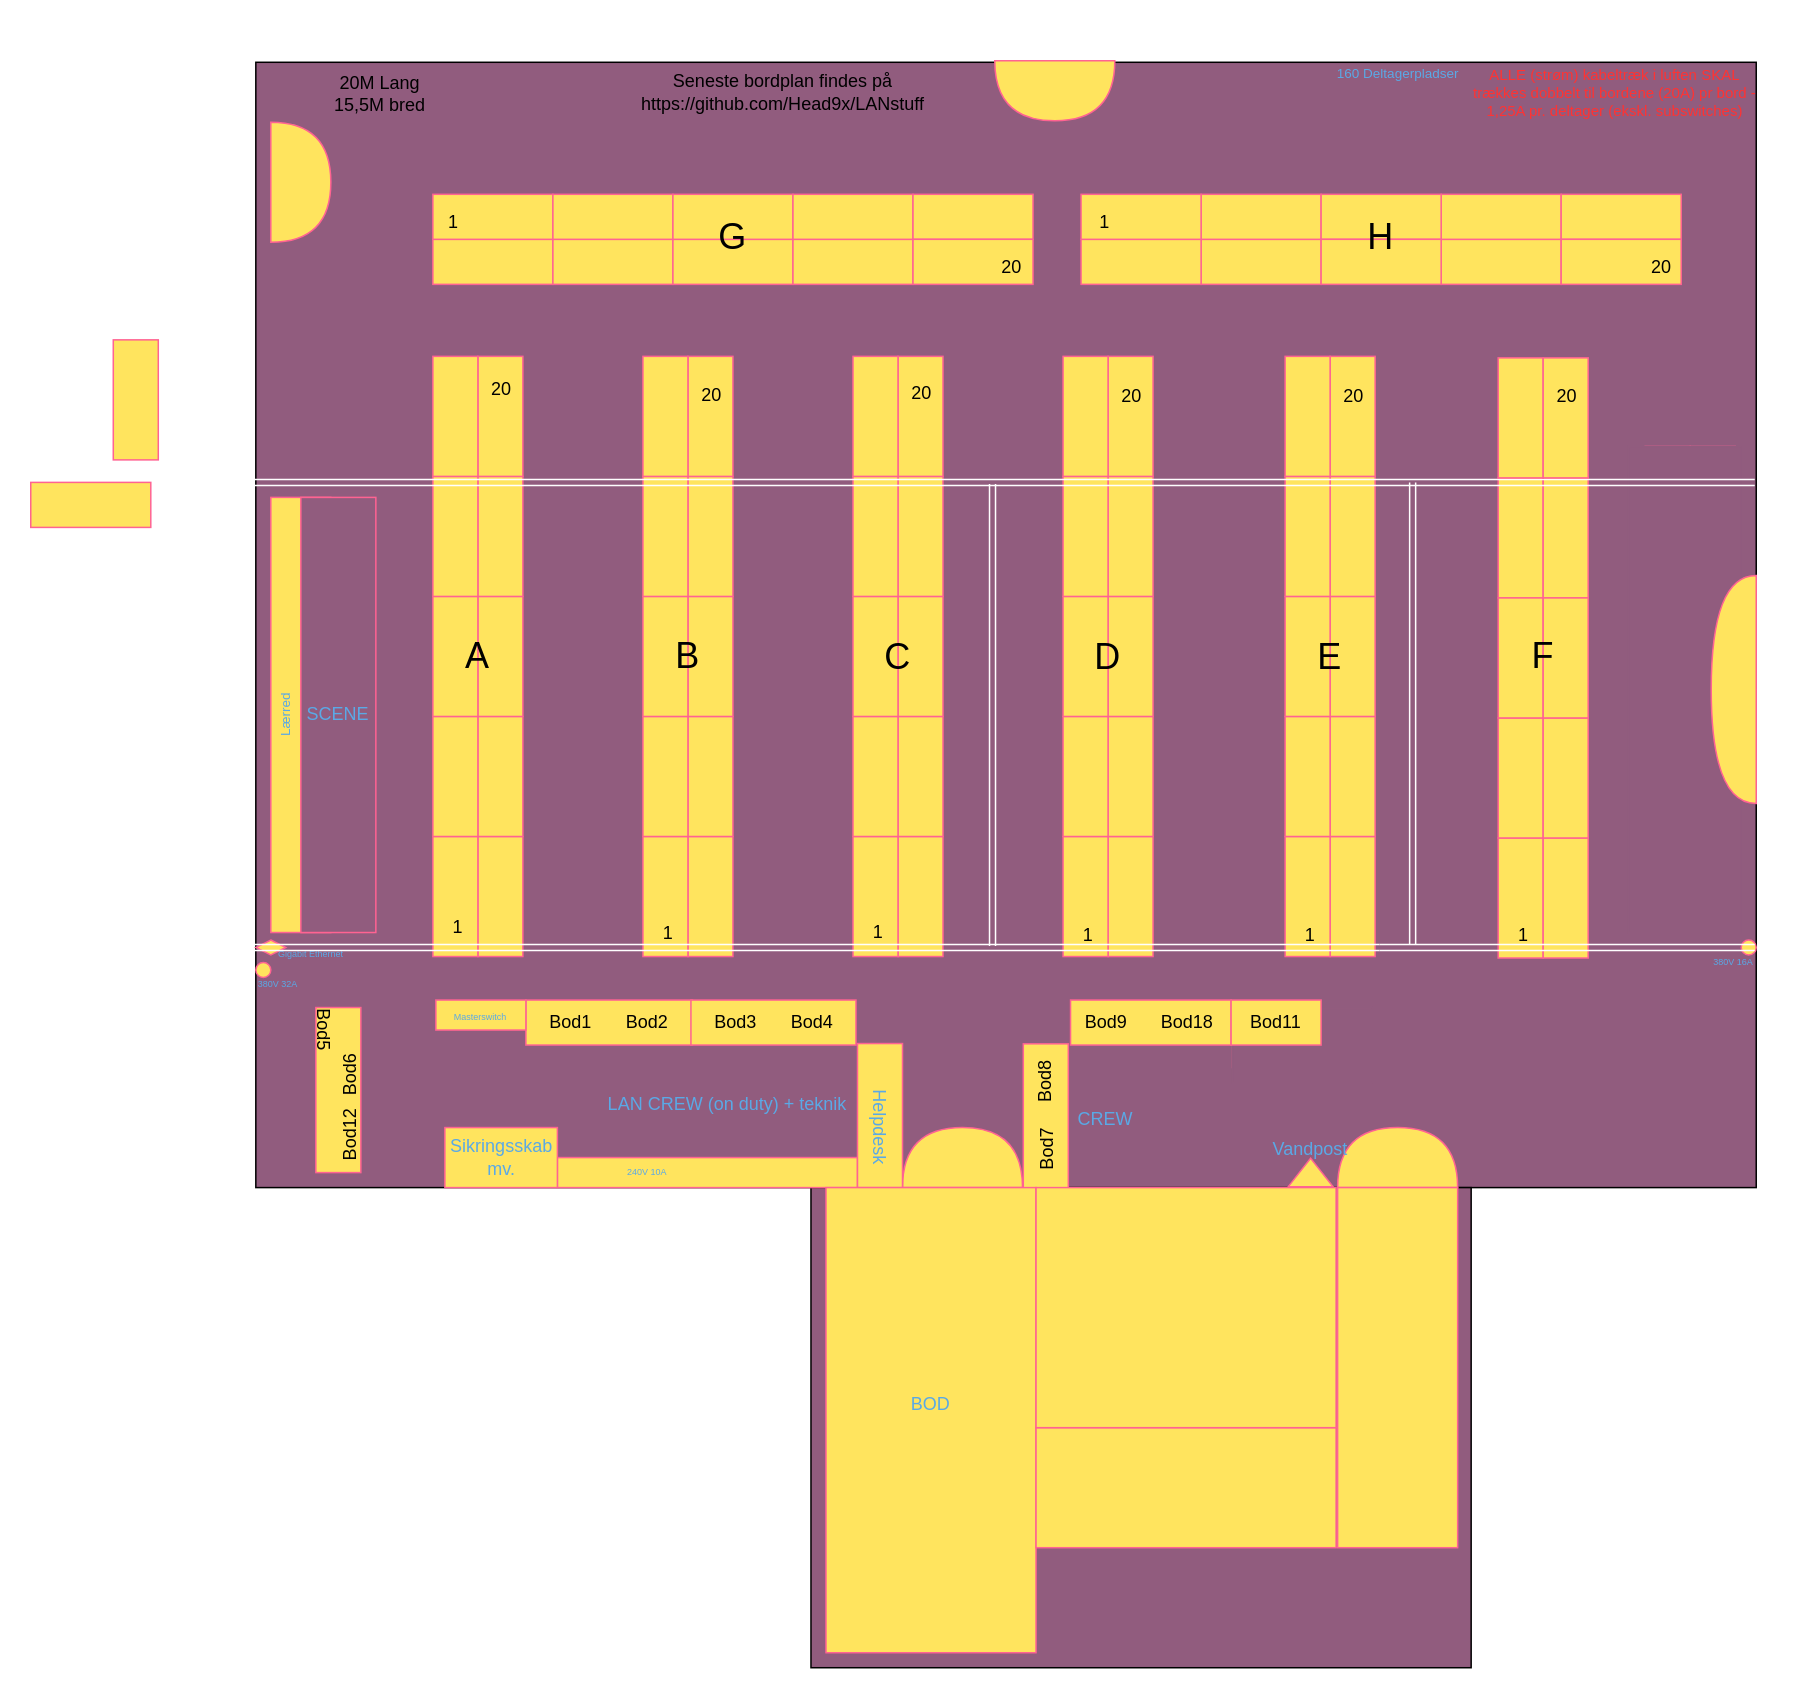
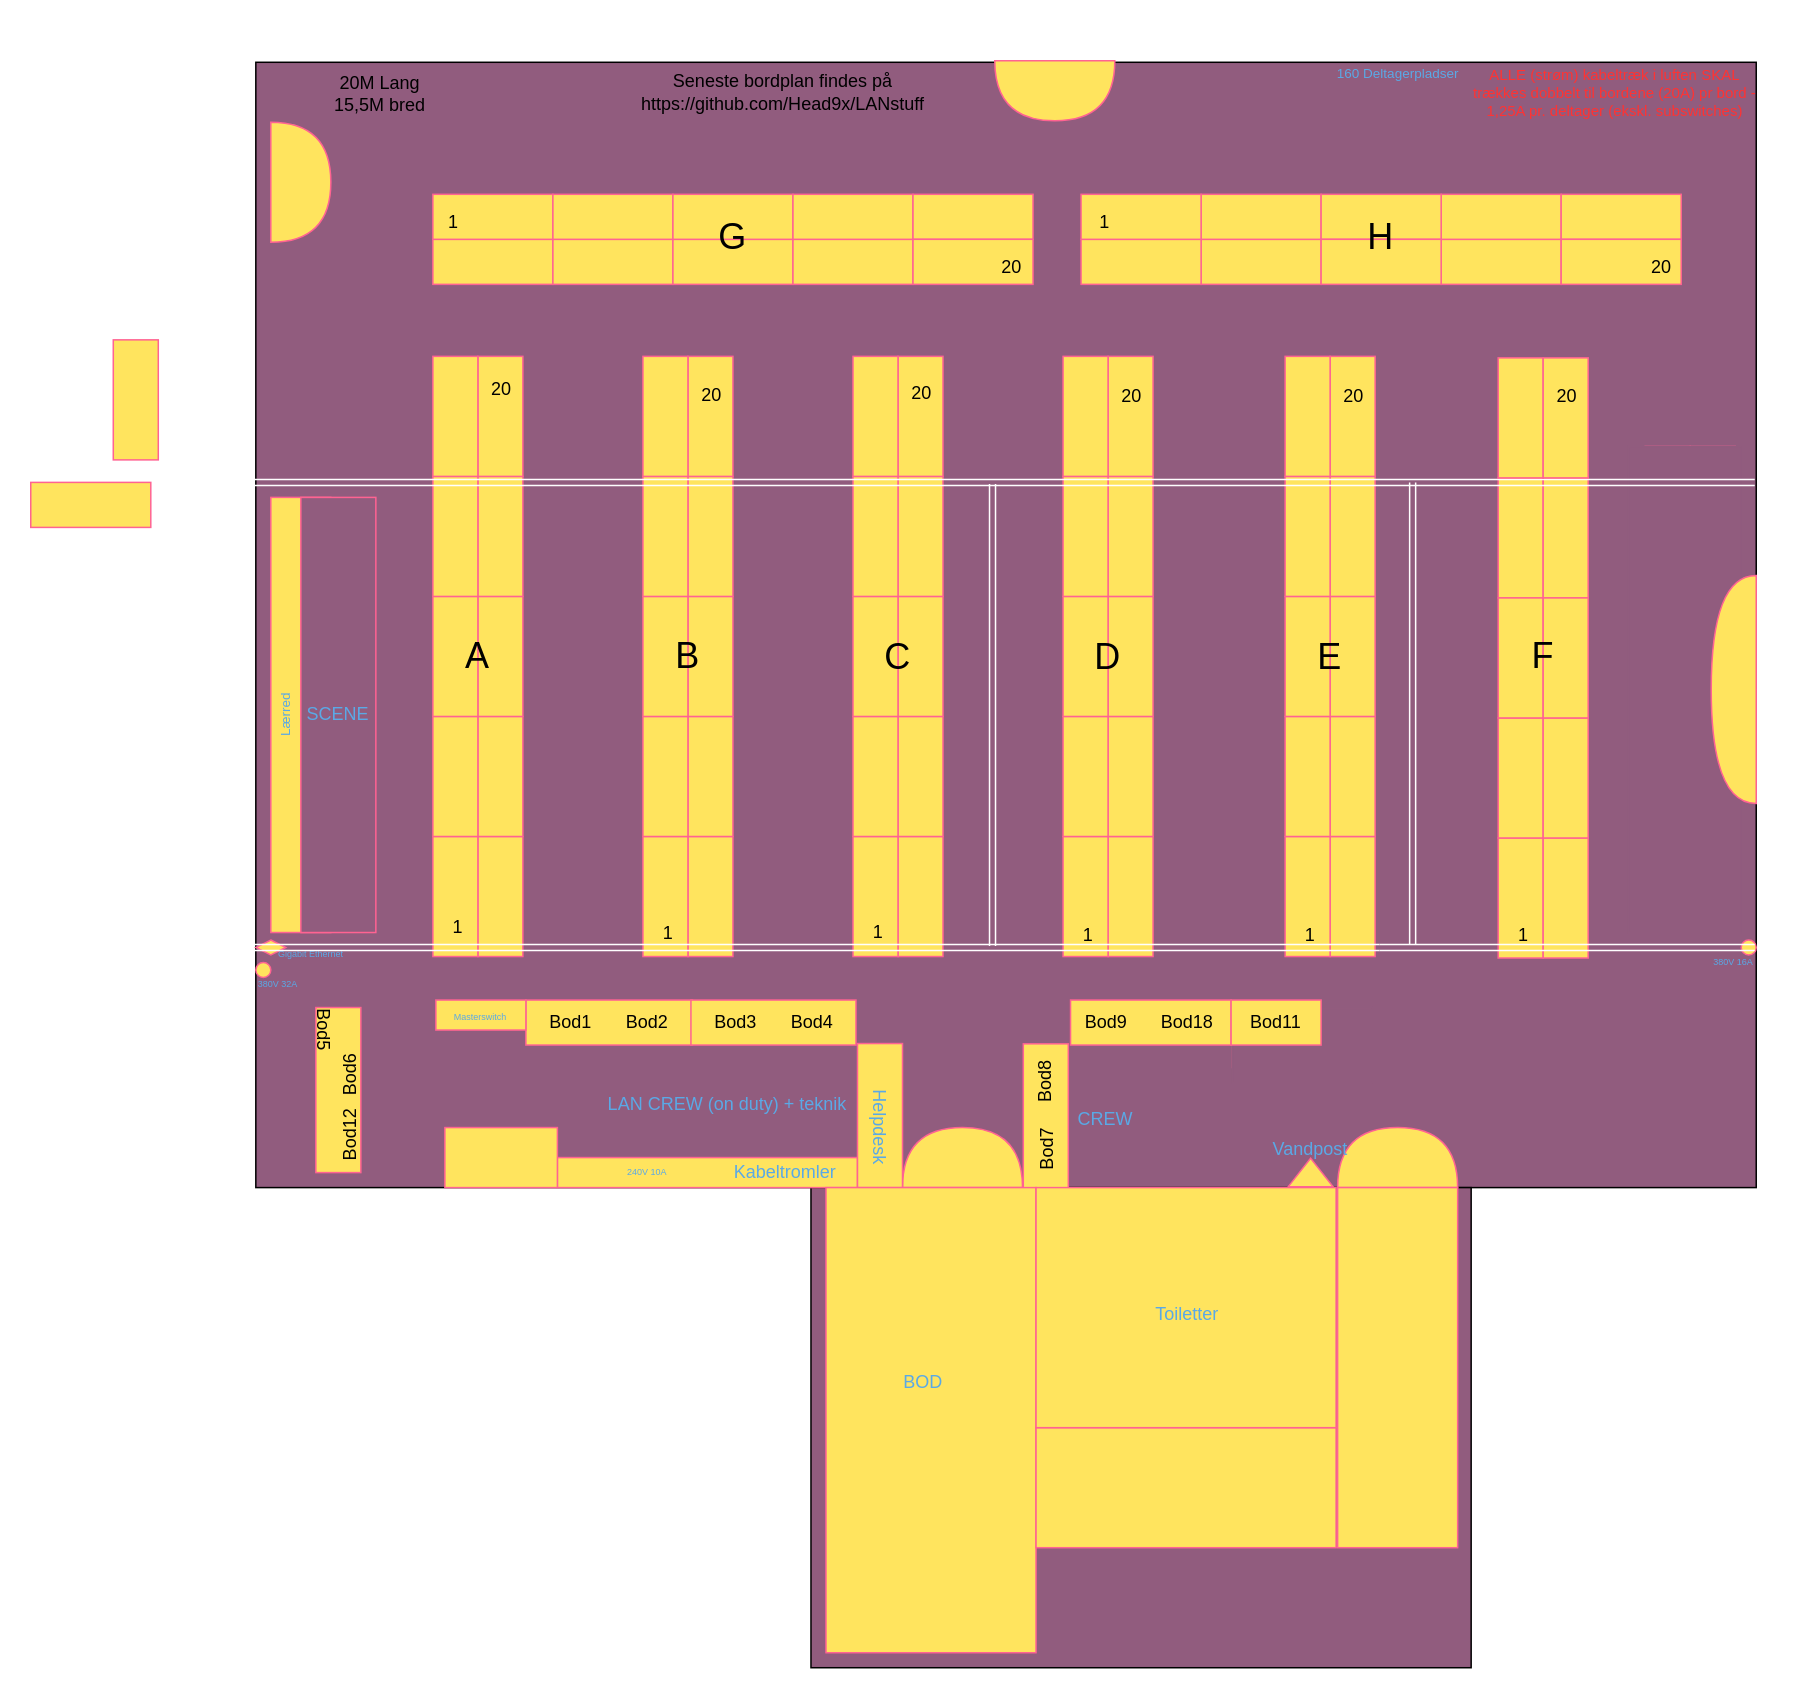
node "Sikringsskab mv.": removed
node "Kabeltromler": added
node "Toiletter": added
node "BOD": moved (931, 1405) -> (923, 1382)
